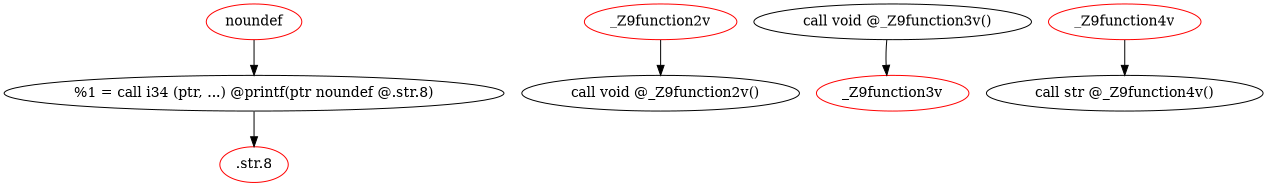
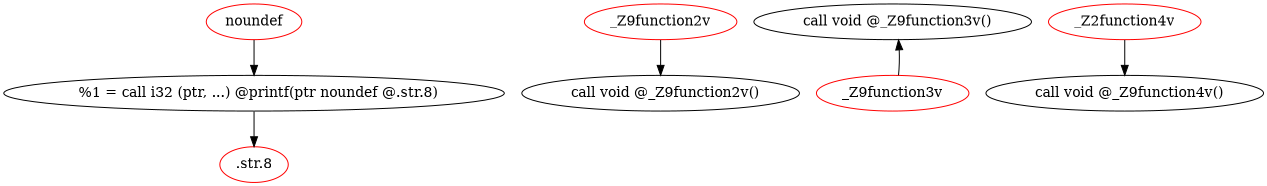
node "_Z9function4v": label "_Z9function4v" -> "_Z2function4v"
edge "call void @_Z9function3v()" -> "_Z9function3v": reversed
node "%1 = call i34 (ptr, ...) @printf(ptr noundef @.str.8)": label "%1 = call i34 (ptr, ...) @printf(ptr noundef @.str.8)" -> "%1 = call i32 (ptr, ...) @printf(ptr noundef @.str.8)"
node "call str @_Z9function4v()": label "call str @_Z9function4v()" -> "call void @_Z9function4v()"
